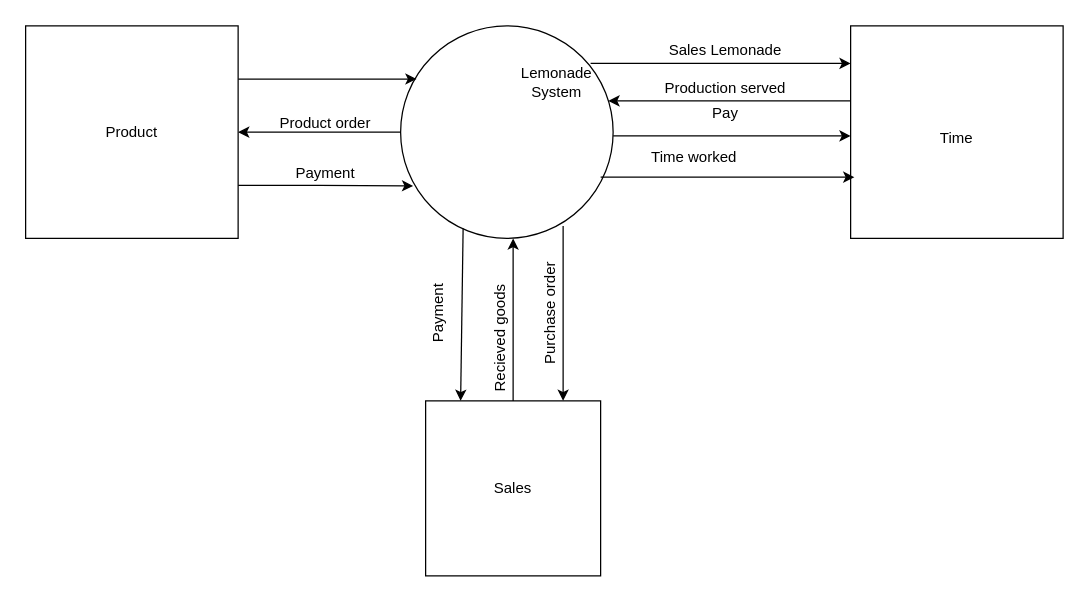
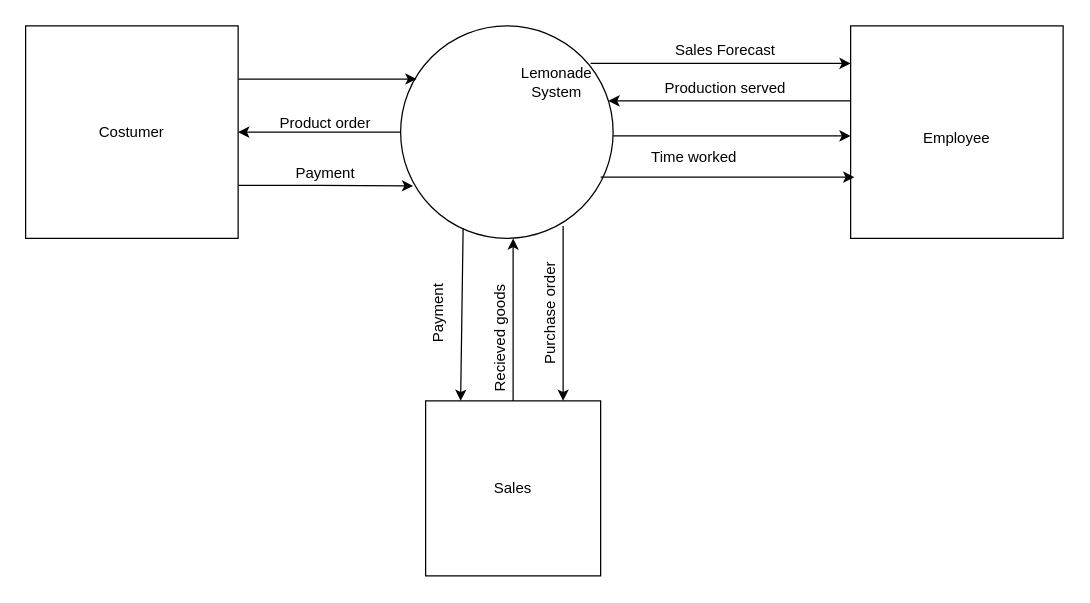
node "Sales Lemonade": label "Sales Lemonade" -> "Sales Forecast"
node "Pay": removed
node "Product": label "Product" -> "Costumer"
node "Time": label "Time" -> "Employee"
